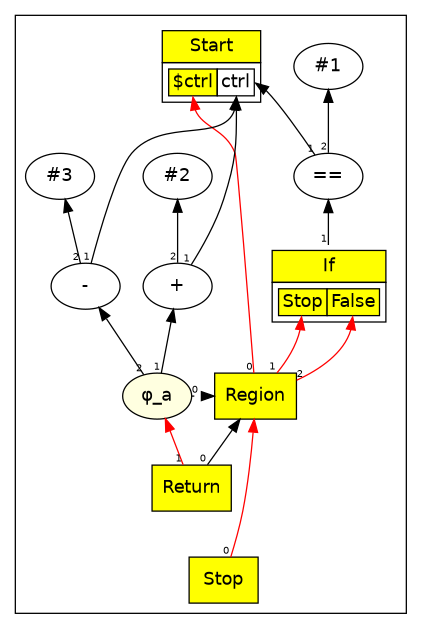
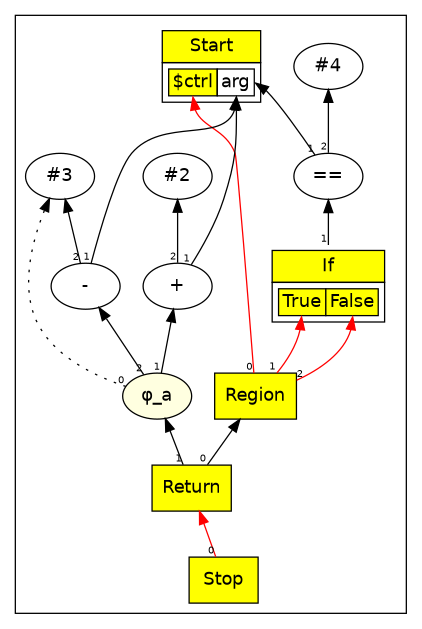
node "#1": label "#1" -> "#4"
node "Start": text "ctrl" -> "arg"
node "If": text "Stop" -> "True"
edge "φ_a" -> "Region": now "φ_a" -> "#3"
edge "Return" -> "φ_a": color red -> black
edge "Stop" -> "Region": now "Stop" -> "Return"
